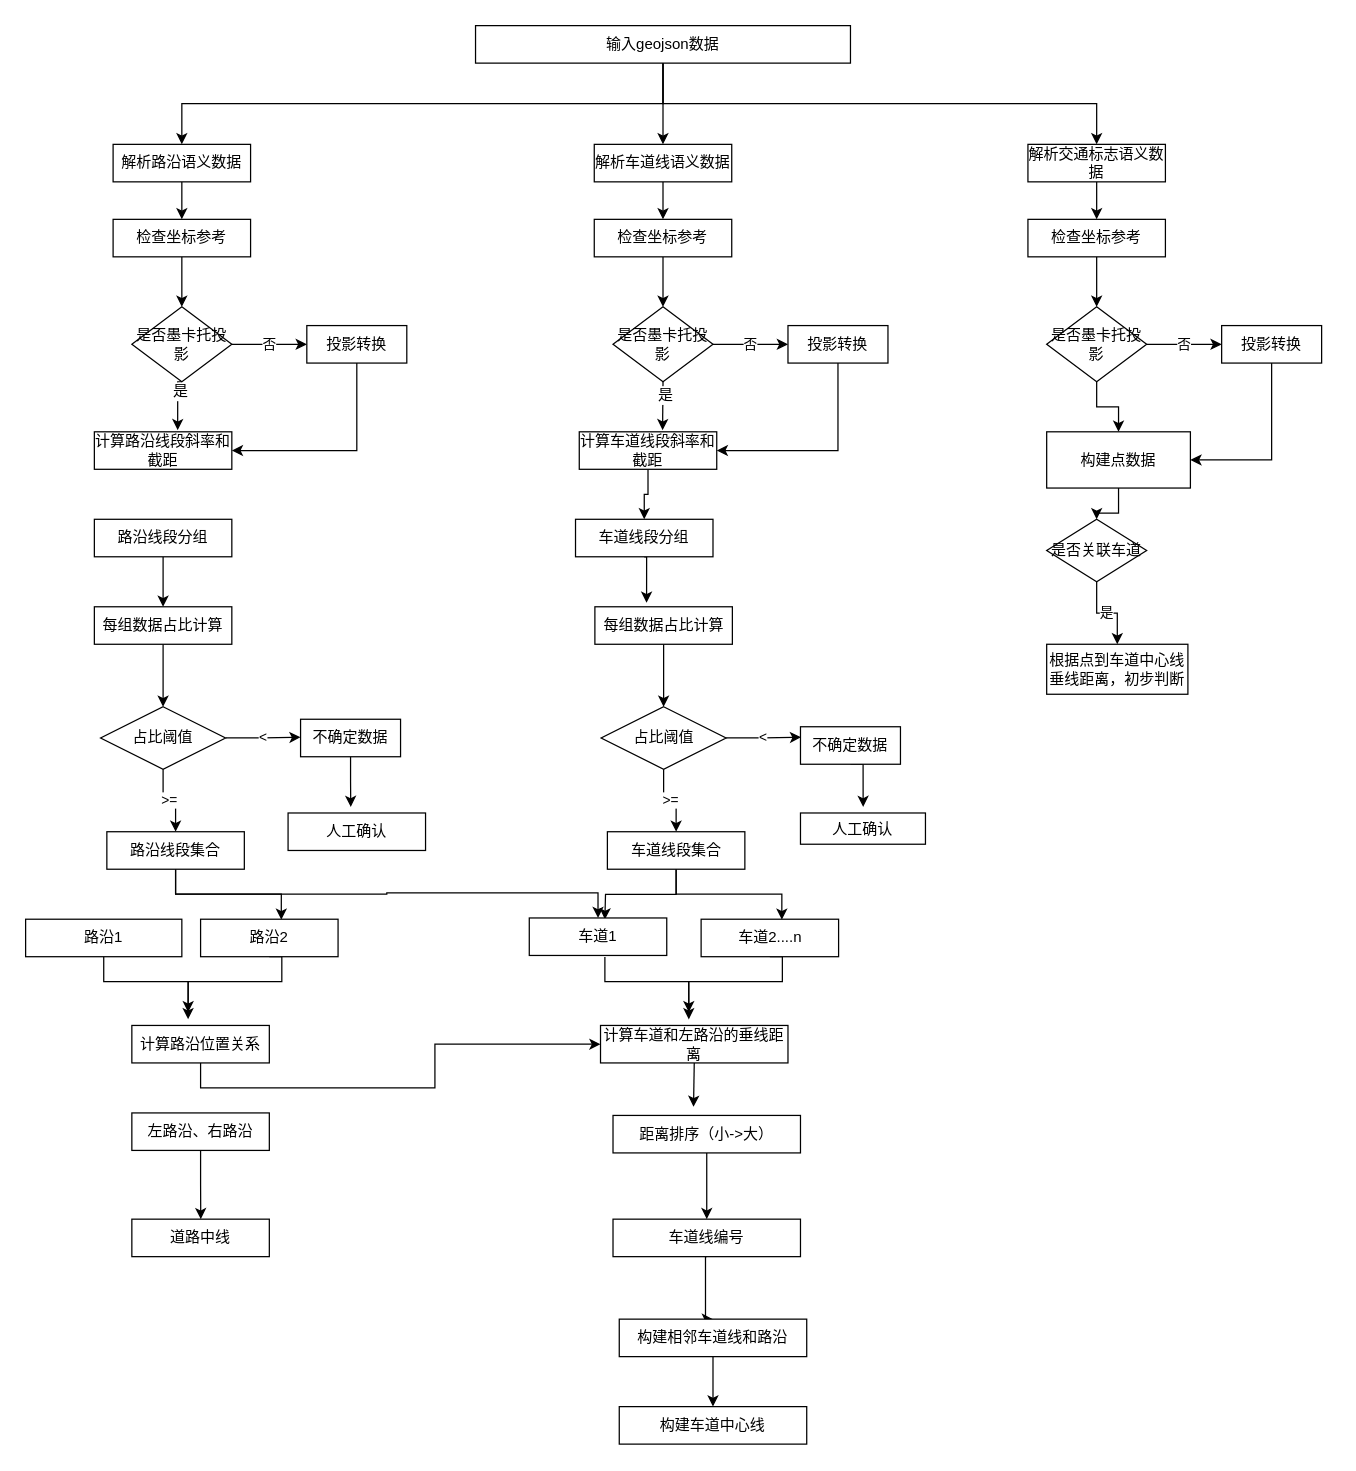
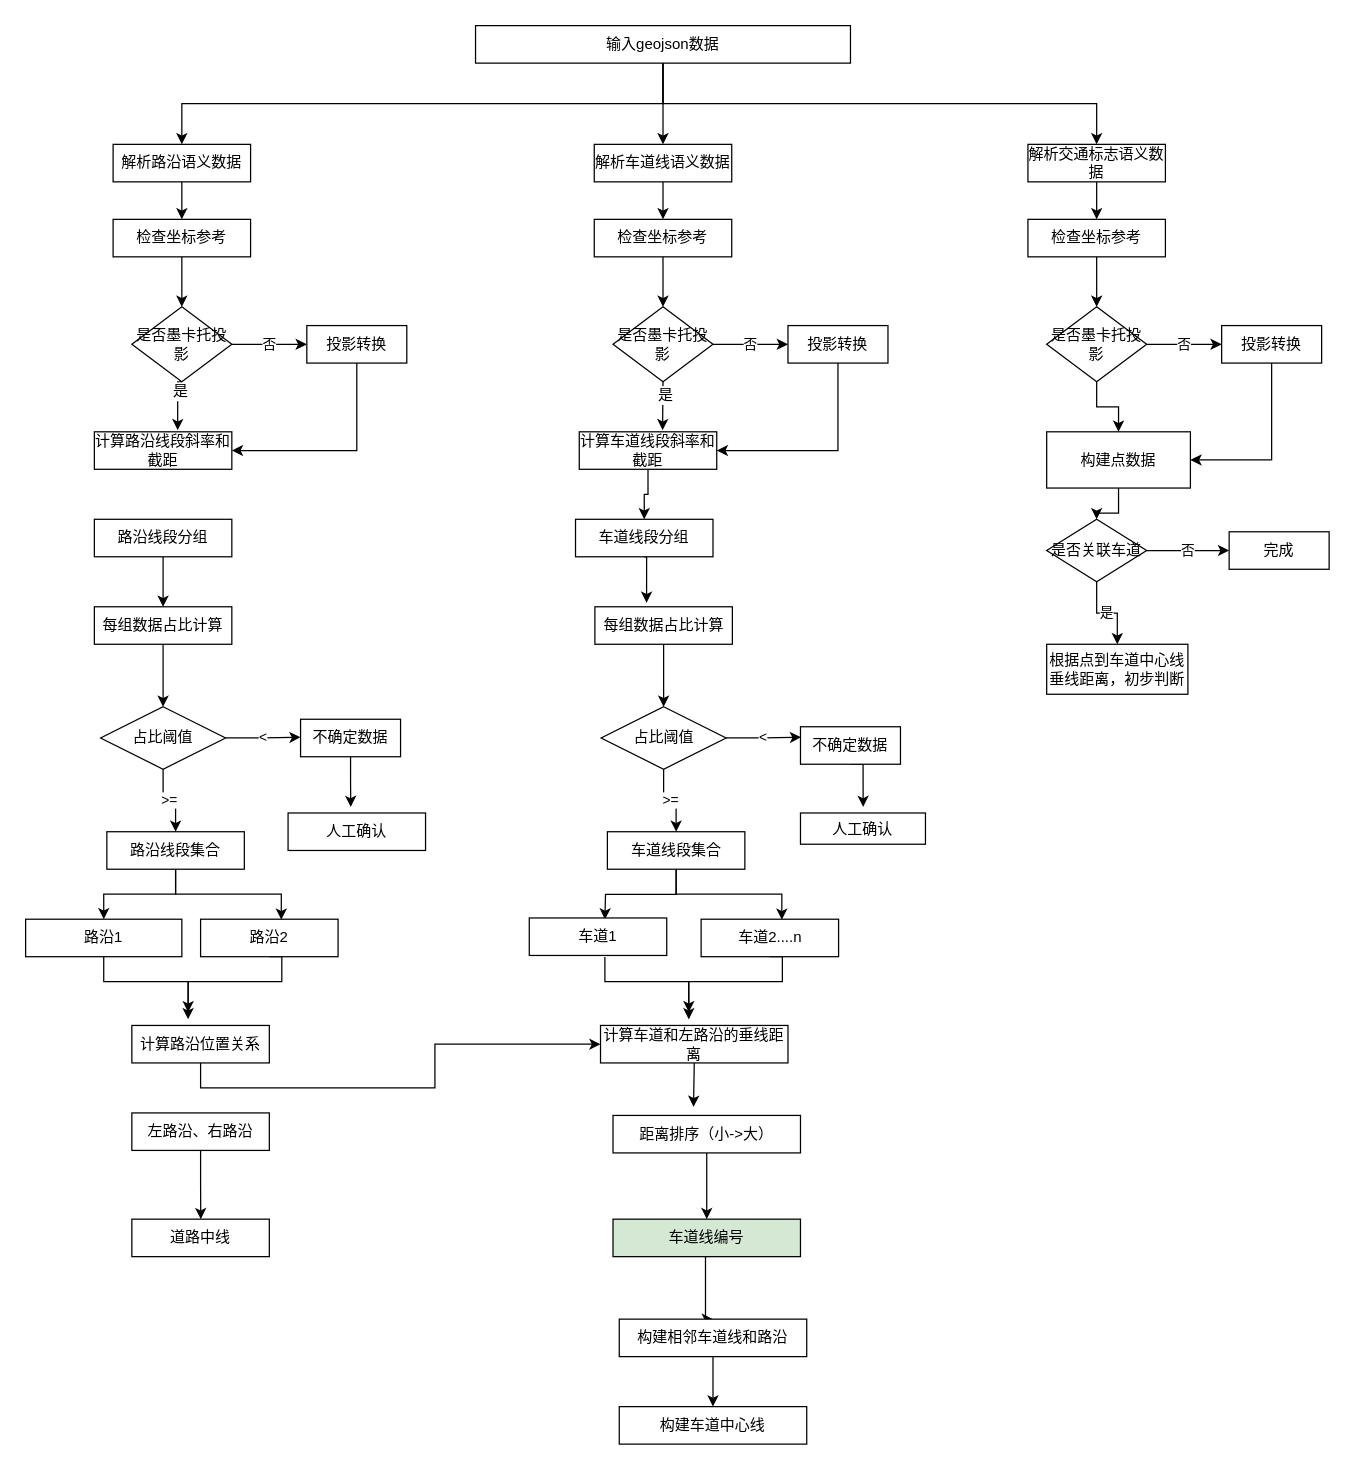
edge "是否关联车道" -> "完成": added, label "否"
node "完成": added
edge "路沿线段集合" -> "车道1": now "路沿线段集合" -> "路沿1"
node "车道线编号": fillcolor #ffffff -> #d5e8d4
